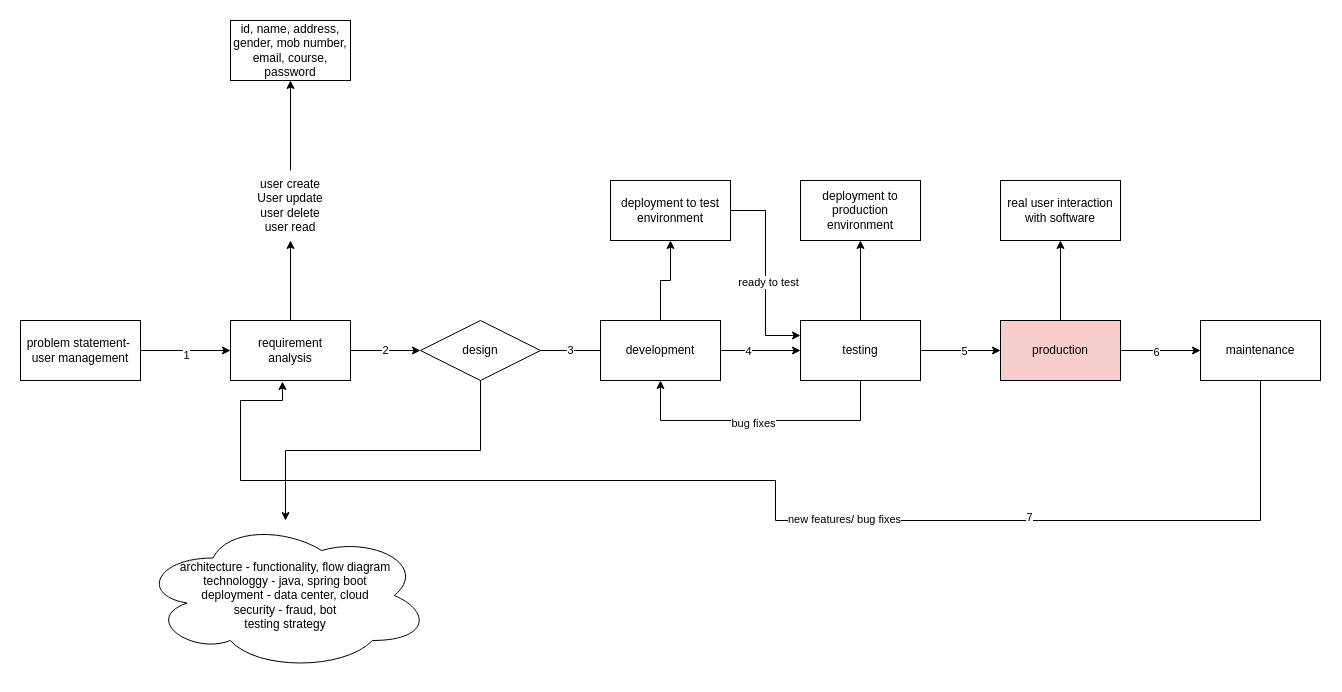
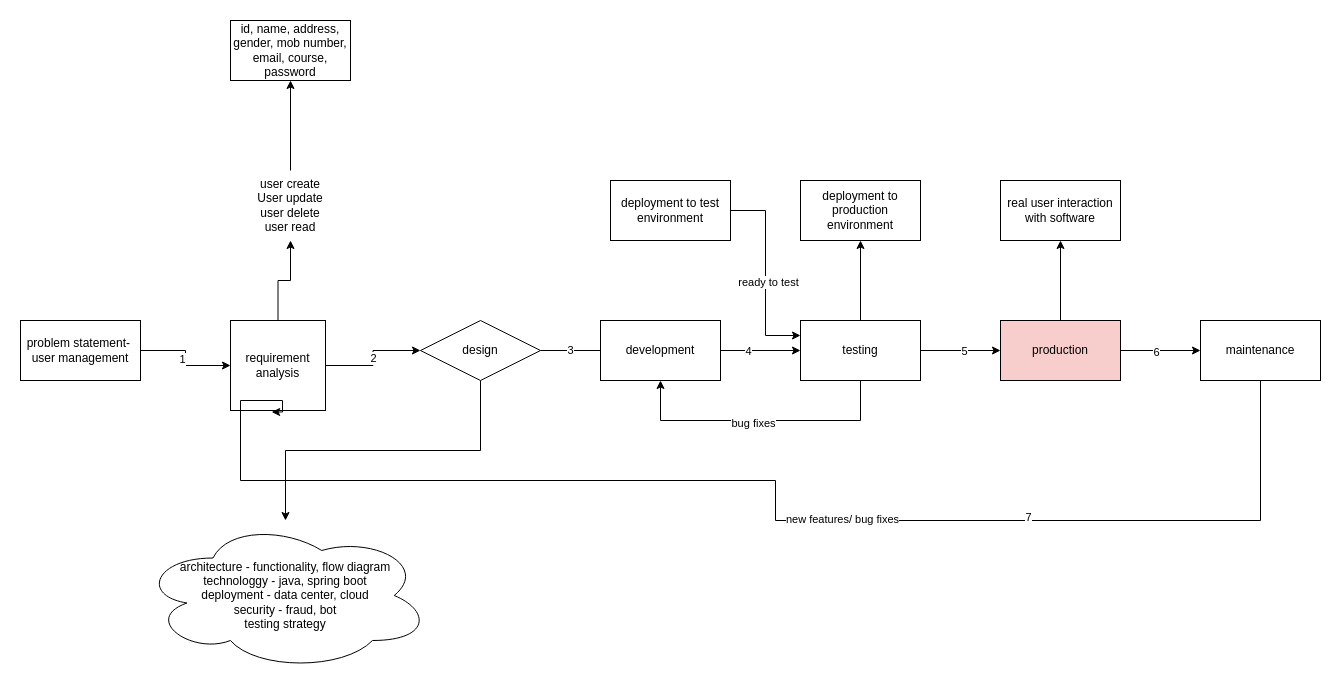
edge "development" -> "deployment to test environment": removed
node "requirement analysis": size 120x60 -> 95x90
